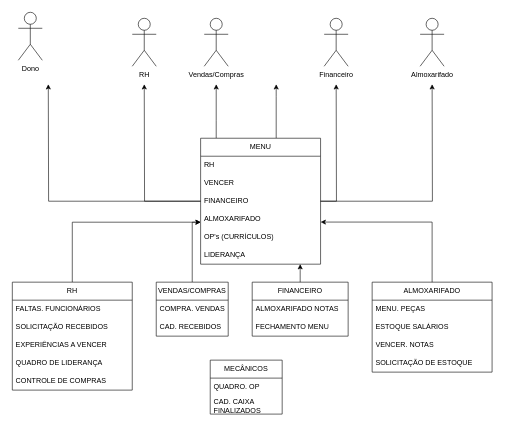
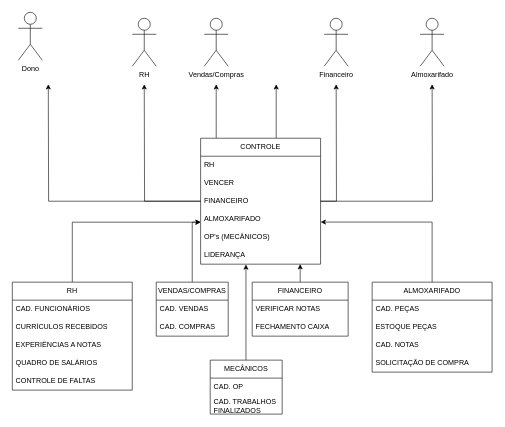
node "MENU": label "MENU" -> "CONTROLE"
node "OP's (CURRÍCULOS)": label "OP's (CURRÍCULOS)" -> "OP's (MECÂNICOS)"
edge "MECÂNICOS" -> "LIDERANÇA": added
node "FALTAS. FUNCIONÁRIOS": label "FALTAS. FUNCIONÁRIOS" -> "CAD. FUNCIONÁRIOS"
node "COMPRA. VENDAS": label "COMPRA. VENDAS" -> "CAD. VENDAS"
node "ALMOXARIFADO NOTAS": label "ALMOXARIFADO NOTAS" -> "VERIFICAR NOTAS"
node "MENU. PEÇAS": label "MENU. PEÇAS" -> "CAD. PEÇAS"
node "SOLICITAÇÃO RECEBIDOS": label "SOLICITAÇÃO RECEBIDOS" -> "CURRÍCULOS RECEBIDOS"
node "CAD. RECEBIDOS": label "CAD. RECEBIDOS" -> "CAD. COMPRAS"
node "FECHAMENTO MENU": label "FECHAMENTO MENU" -> "FECHAMENTO CAIXA"
node "ESTOQUE SALÁRIOS": label "ESTOQUE SALÁRIOS" -> "ESTOQUE PEÇAS"
node "EXPERIÊNCIAS A VENCER": label "EXPERIÊNCIAS A VENCER" -> "EXPERIÊNCIAS A NOTAS"
node "VENCER. NOTAS": label "VENCER. NOTAS" -> "CAD. NOTAS"
node "QUADRO DE LIDERANÇA": label "QUADRO DE LIDERANÇA" -> "QUADRO DE SALÁRIOS"
node "SOLICITAÇÃO DE ESTOQUE": label "SOLICITAÇÃO DE ESTOQUE" -> "SOLICITAÇÃO DE COMPRA"
node "CONTROLE DE COMPRAS": label "CONTROLE DE COMPRAS" -> "CONTROLE DE FALTAS"
node "QUADRO. OP": label "QUADRO. OP" -> "CAD. OP"
node "CAD. CAIXA FINALIZADOS": label "CAD. CAIXA FINALIZADOS" -> "CAD. TRABALHOS FINALIZADOS"
